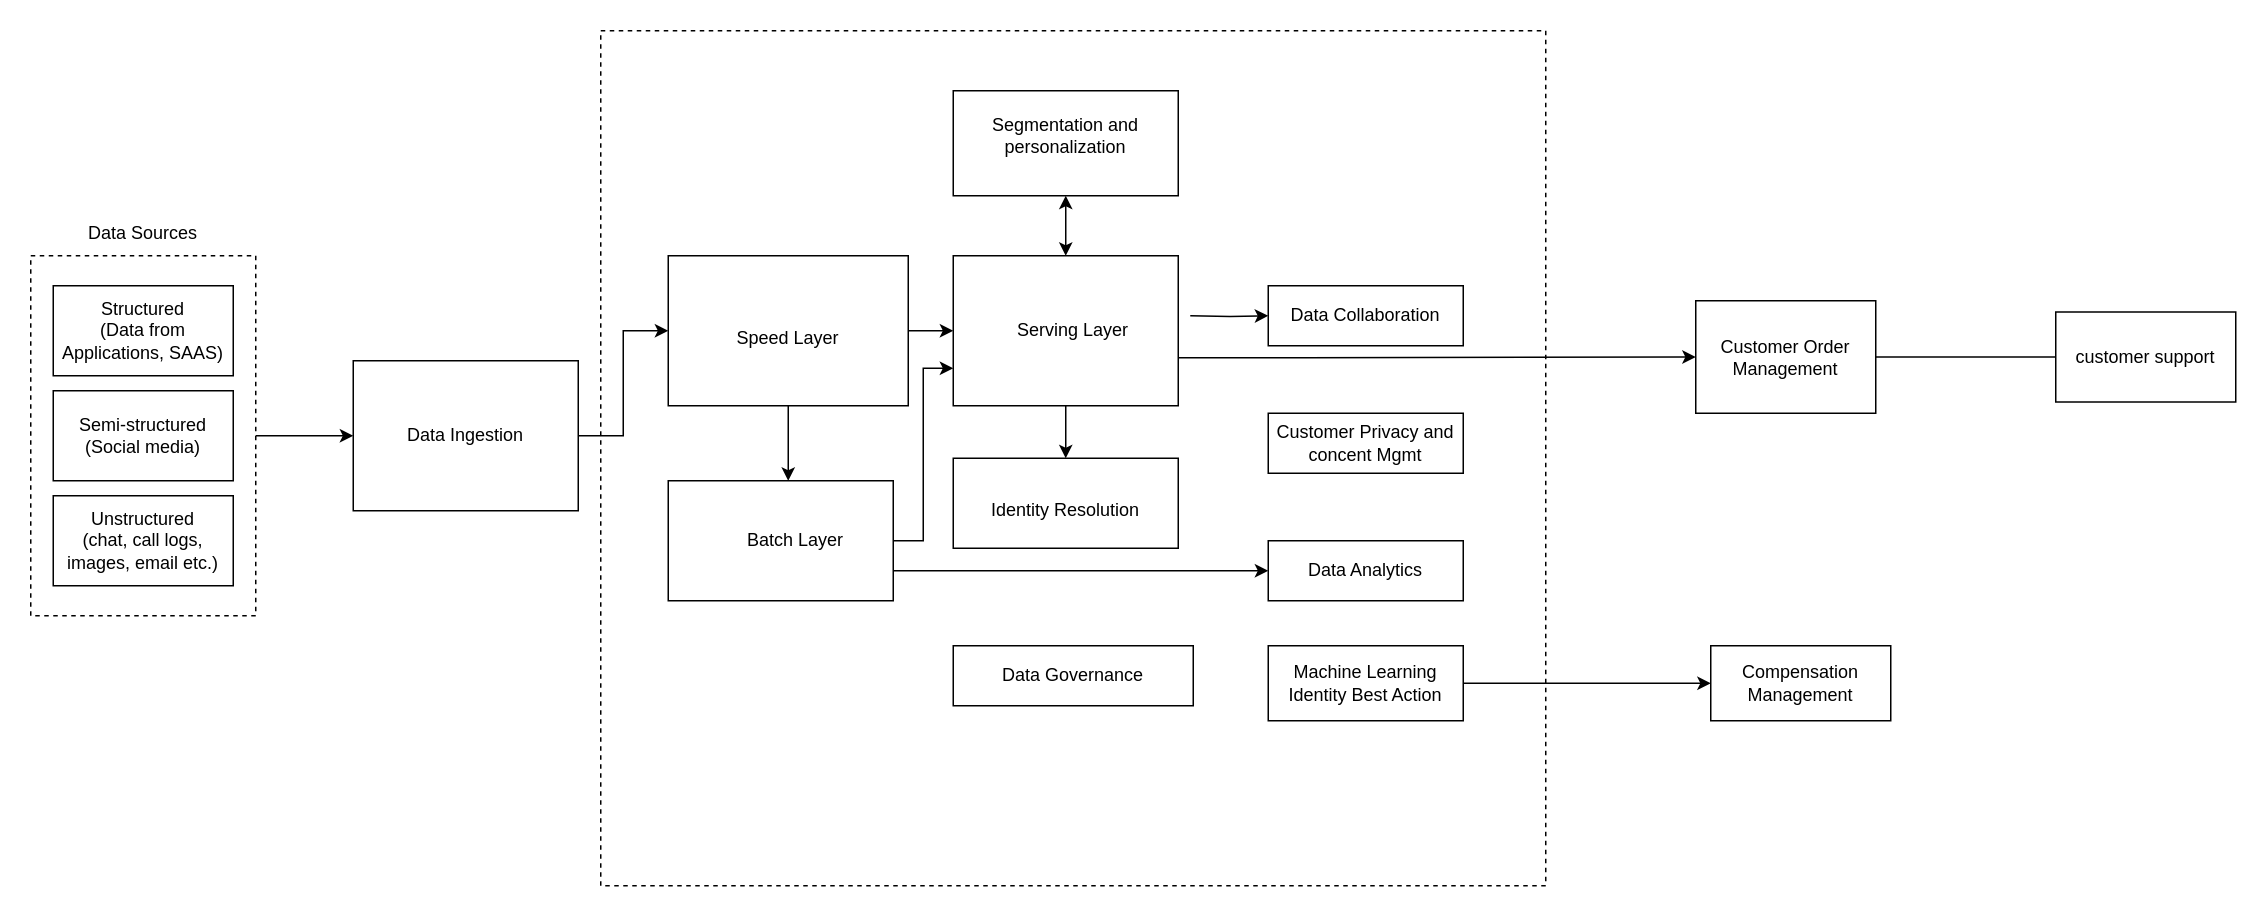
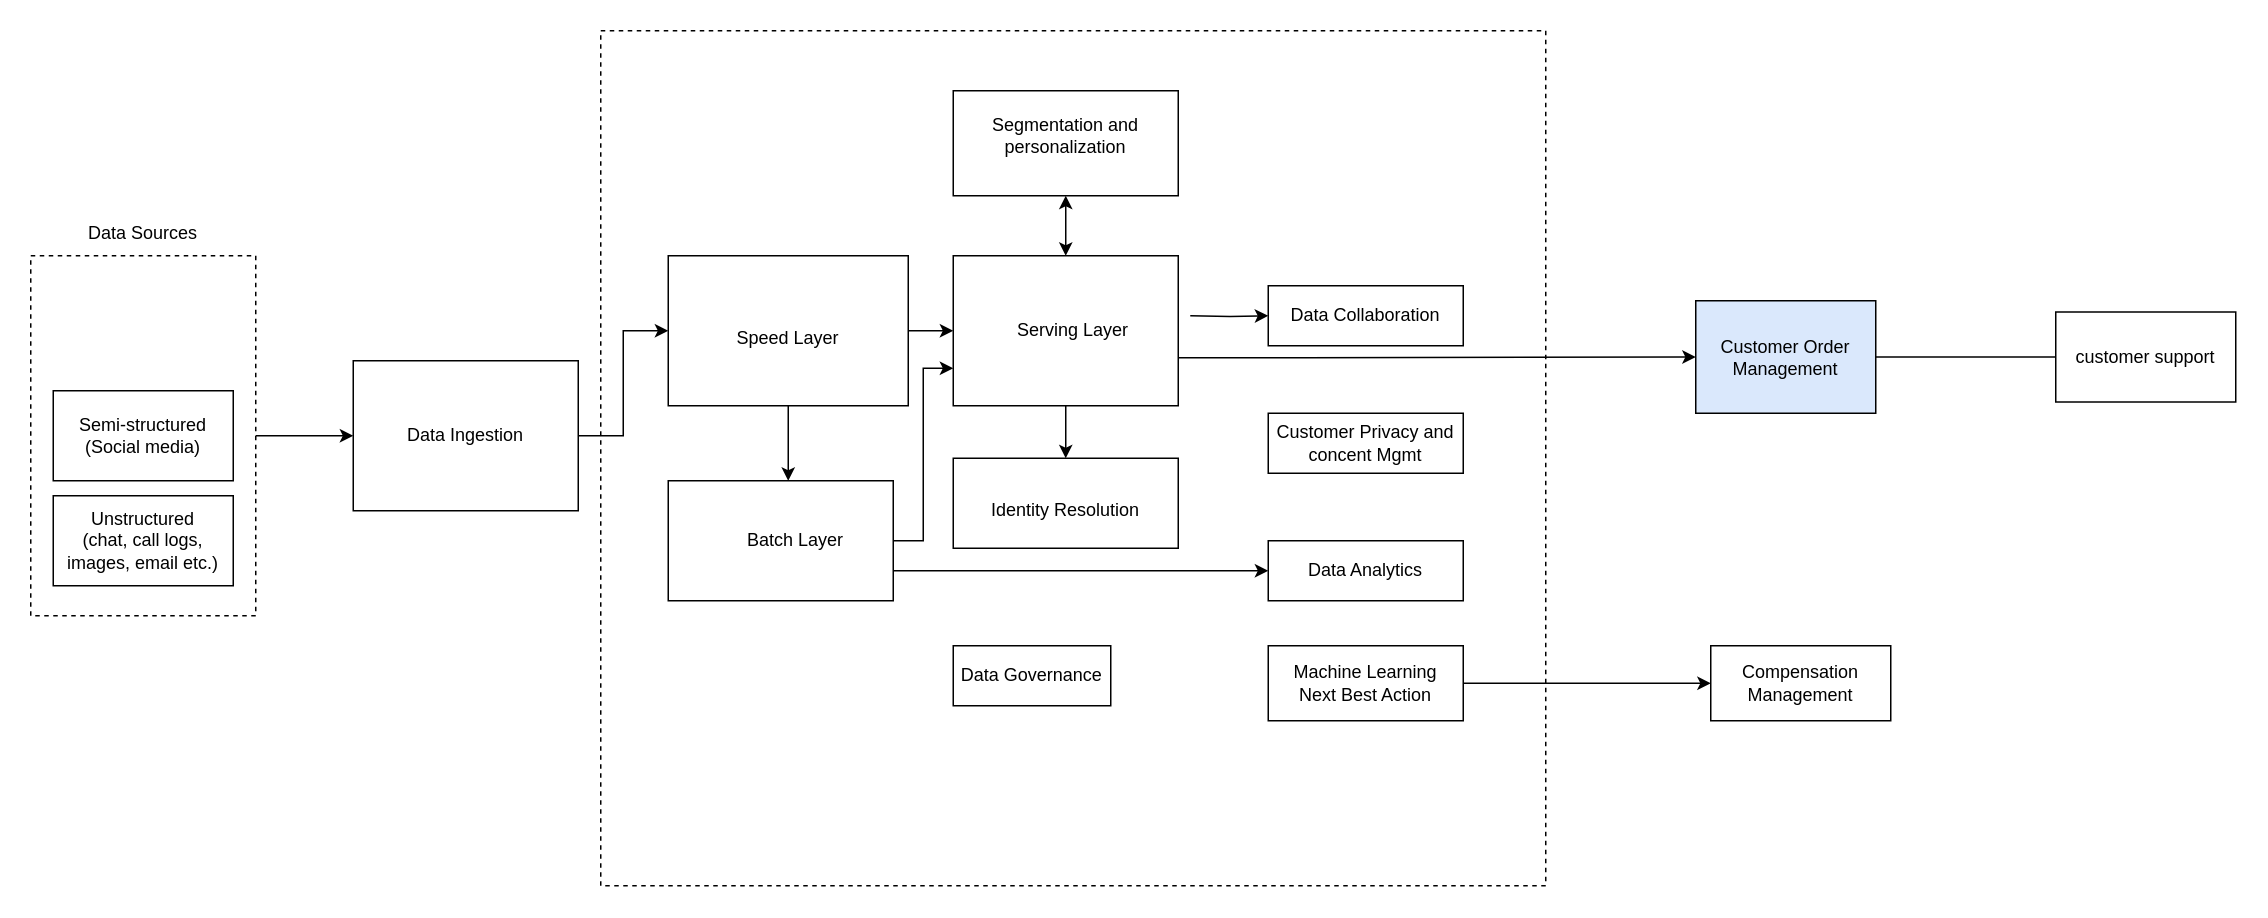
node "Structured (Data from Applications, SAAS)": removed
node "Customer Order Management": fillcolor #ffffff -> #dae8fc
node "Data Governance": size 240x60 -> 158x60
node "Machine Learning Identity Best Action": label "Machine Learning Identity Best Action" -> "Machine Learning Next Best Action"
